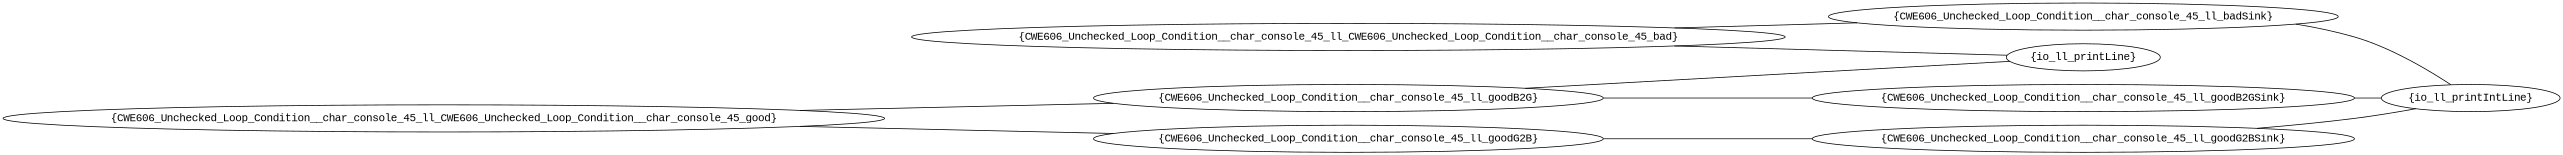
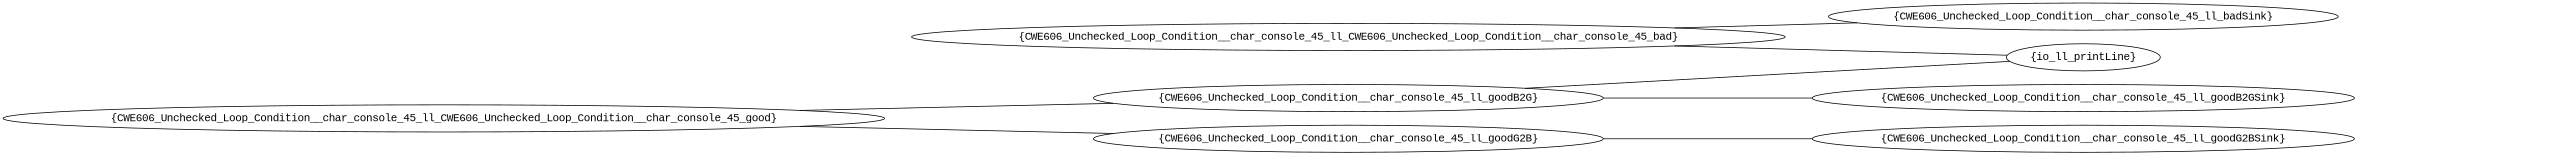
node "{io_ll_printIntLine}": removed
